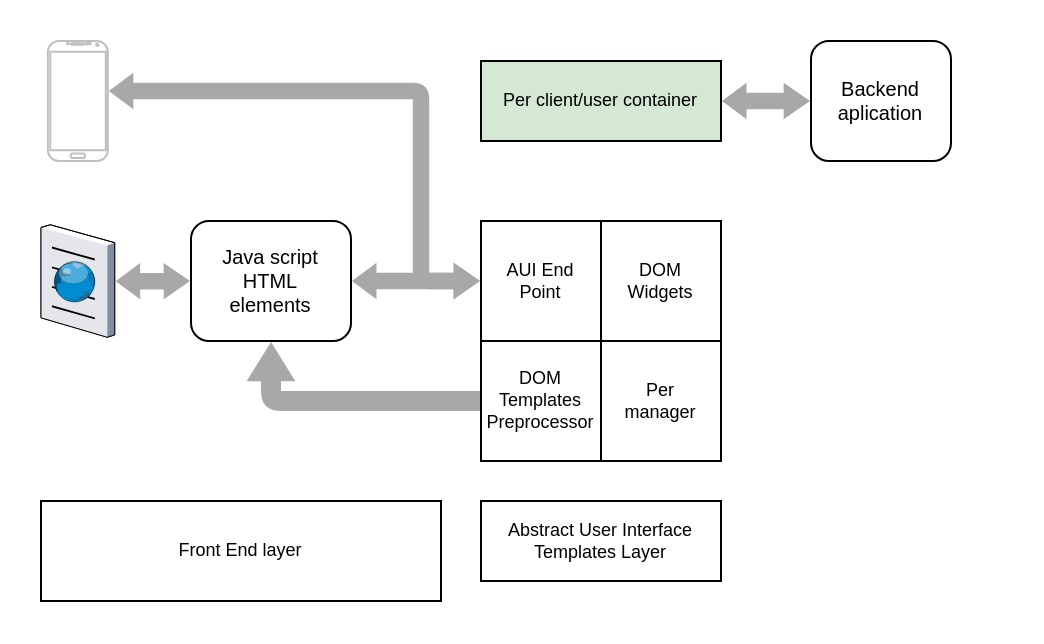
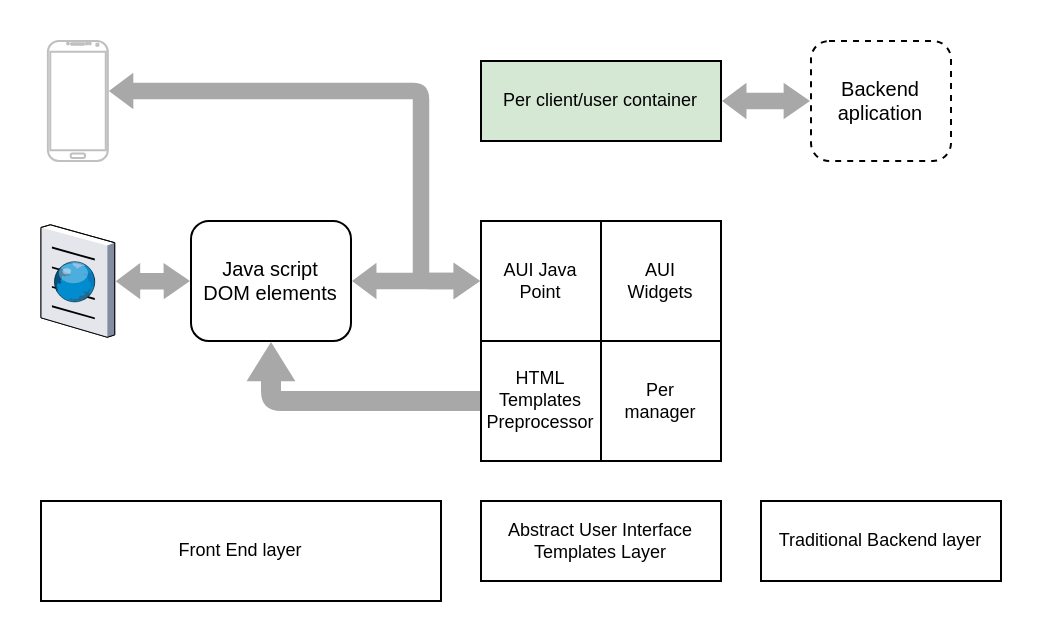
node "Backend aplication": style solid -> dashed
node "Java script HTML elements": label "Java script HTML elements" -> "Java script DOM elements"
node "AUI End Point": label "AUI End Point" -> "AUI Java Point"
node "DOM Widgets": label "DOM Widgets" -> "AUI Widgets"
node "DOM Templates Preprocessor": label "DOM Templates Preprocessor" -> "HTML Templates Preprocessor"
node "Traditional Backend layer": added
